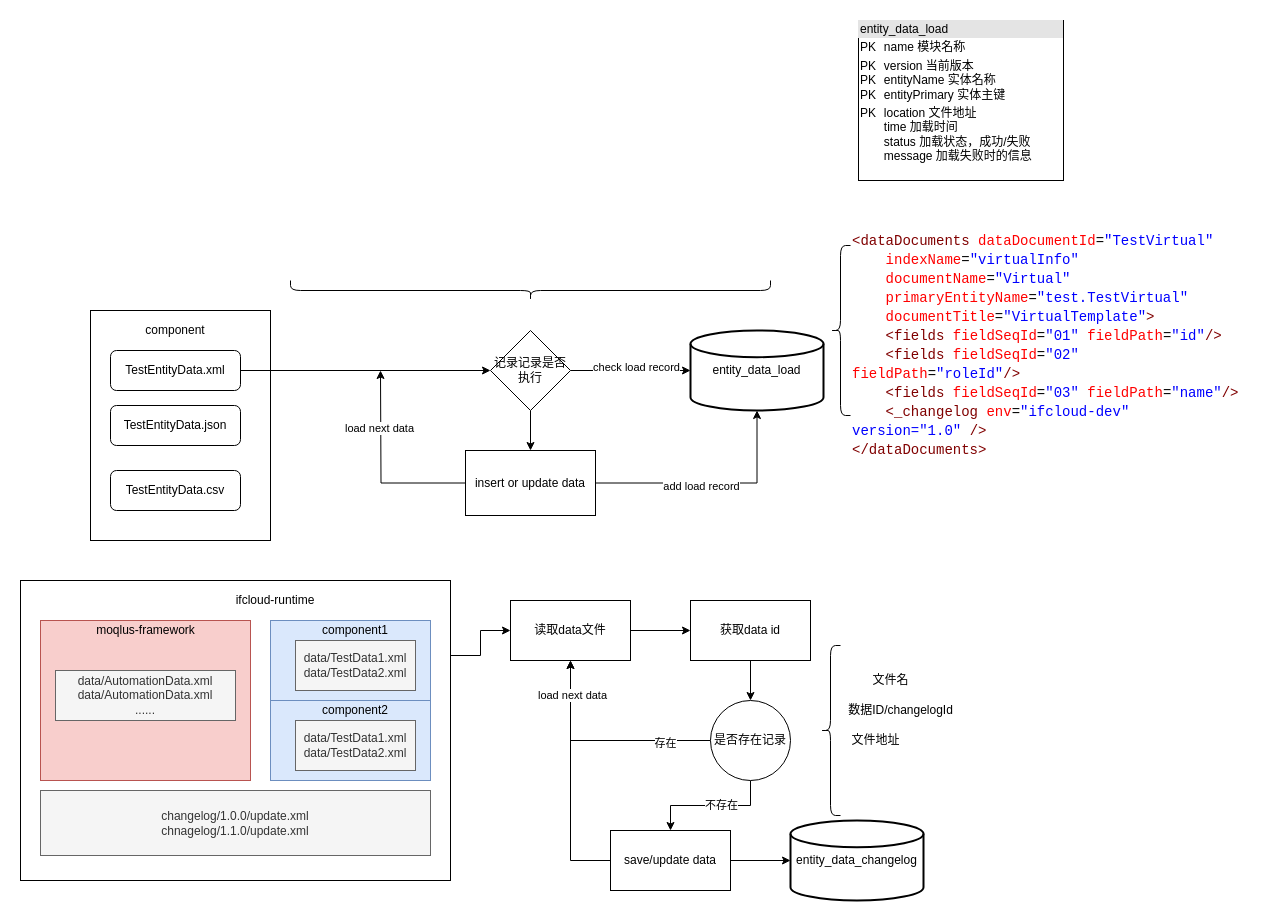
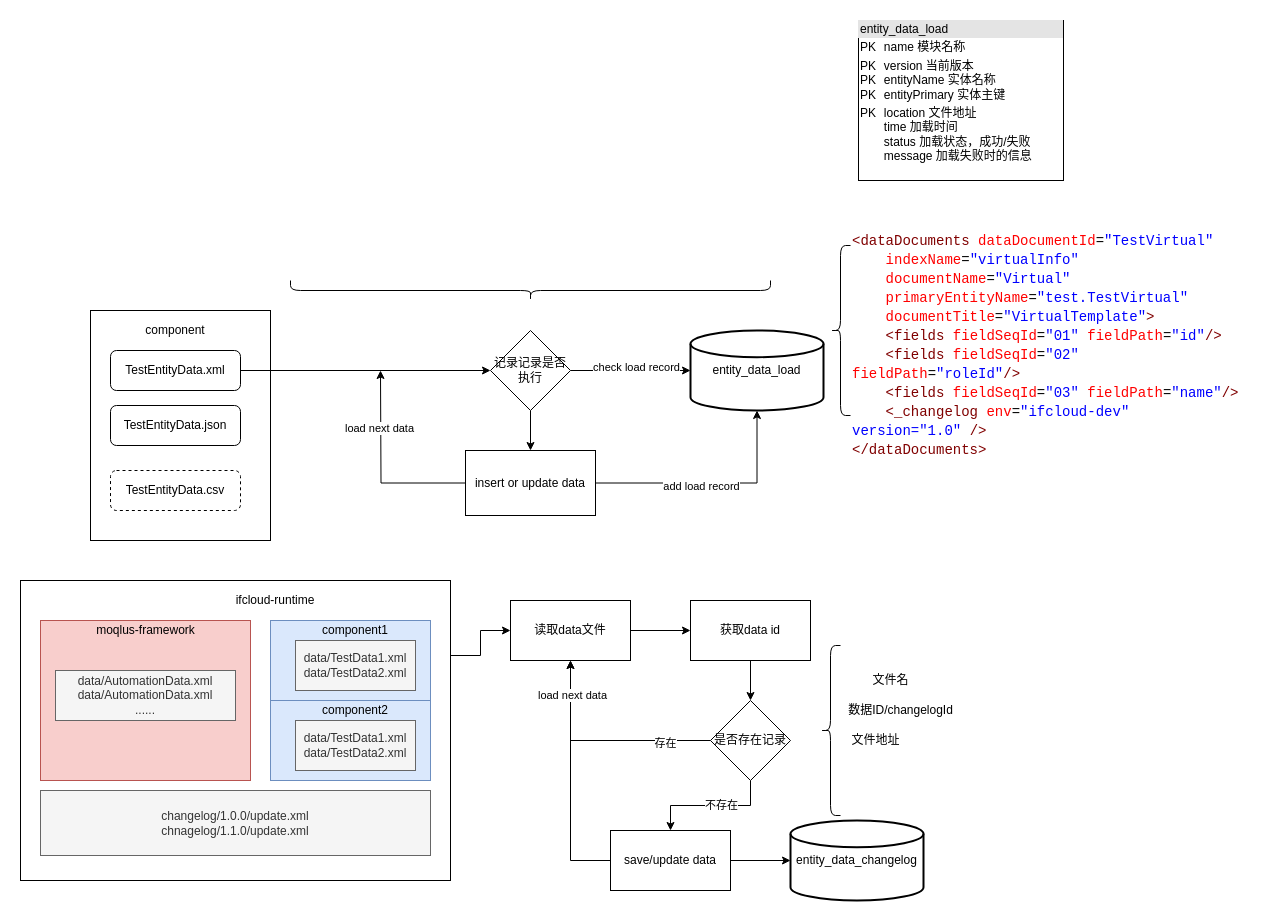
node "TestEntityData.csv": style solid -> dashed
node "是否存在记录": shape ellipse -> diamond
